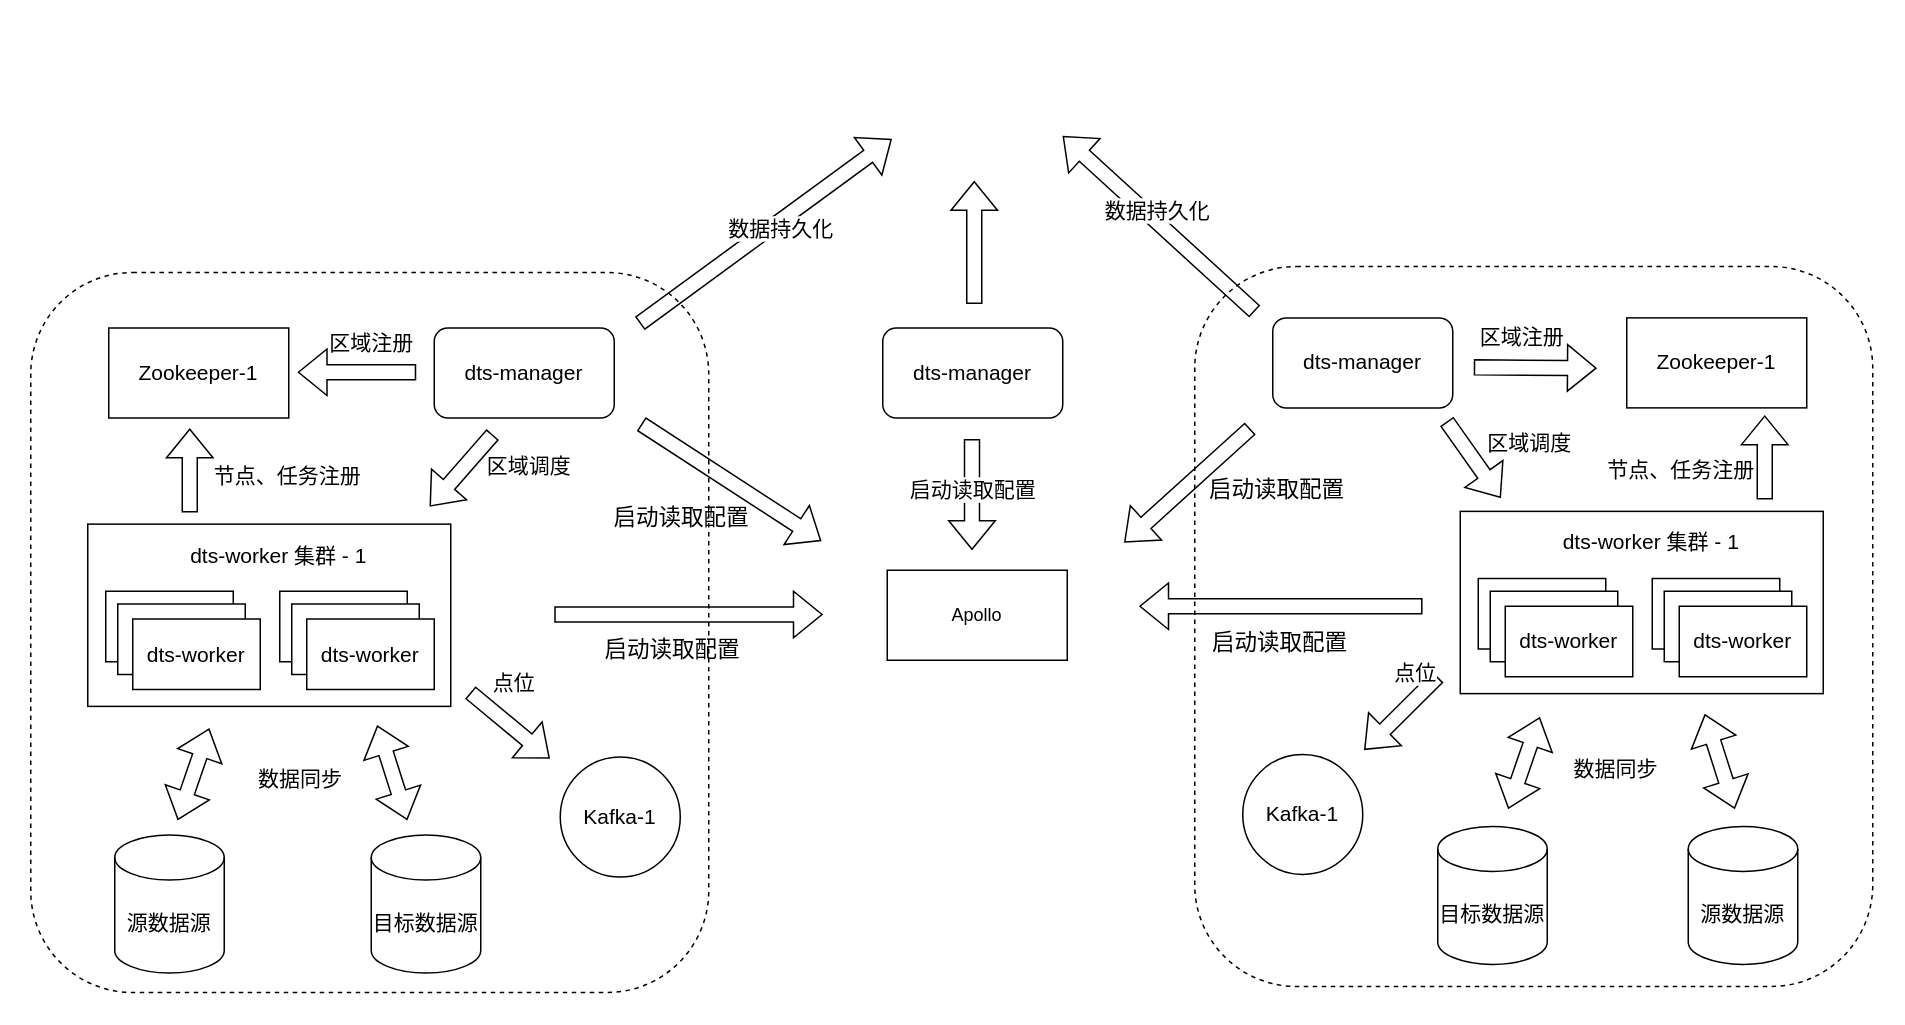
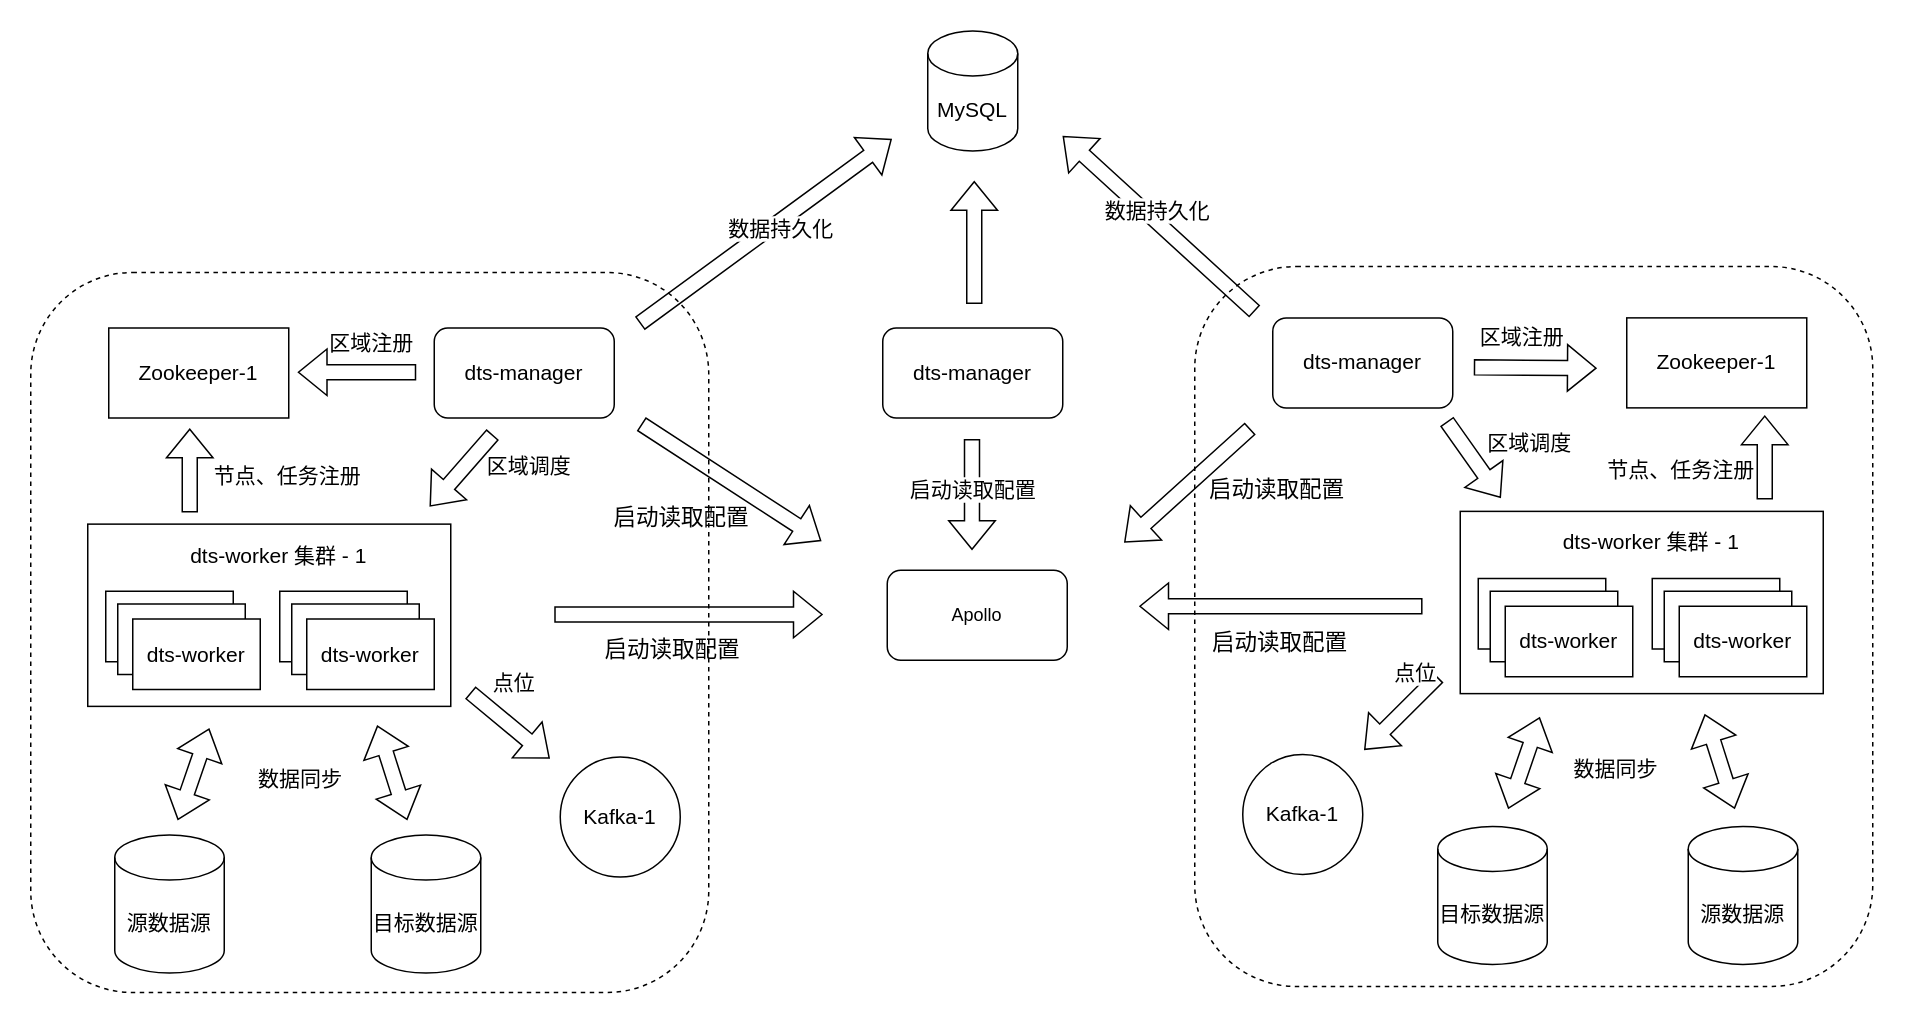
node "MySQL": added
node "Apollo": shape rectangle -> rounded rectangle
